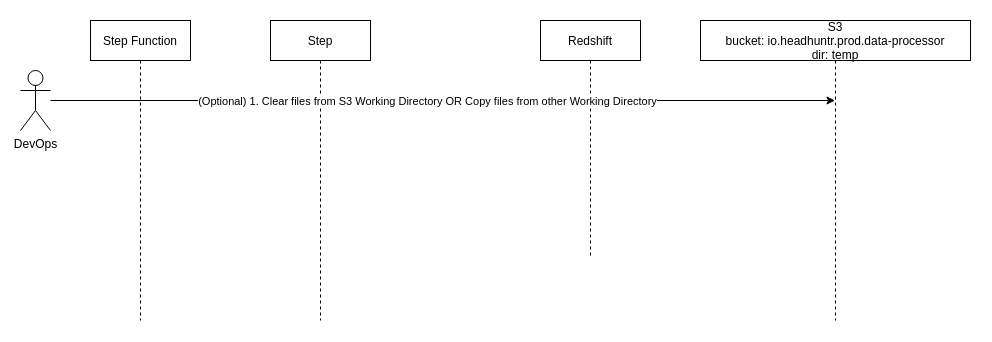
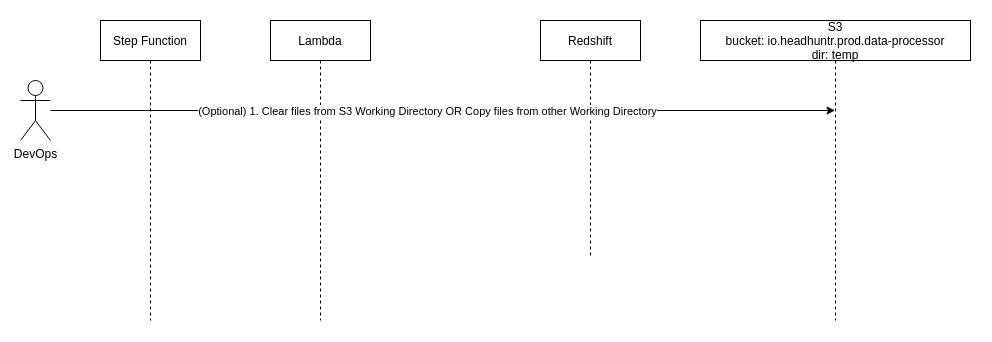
node "Step": label "Step" -> "Lambda"
node "DevOps": moved (36, 101) -> (36, 111)
node "Step Function": moved (141, 171) -> (151, 171)
